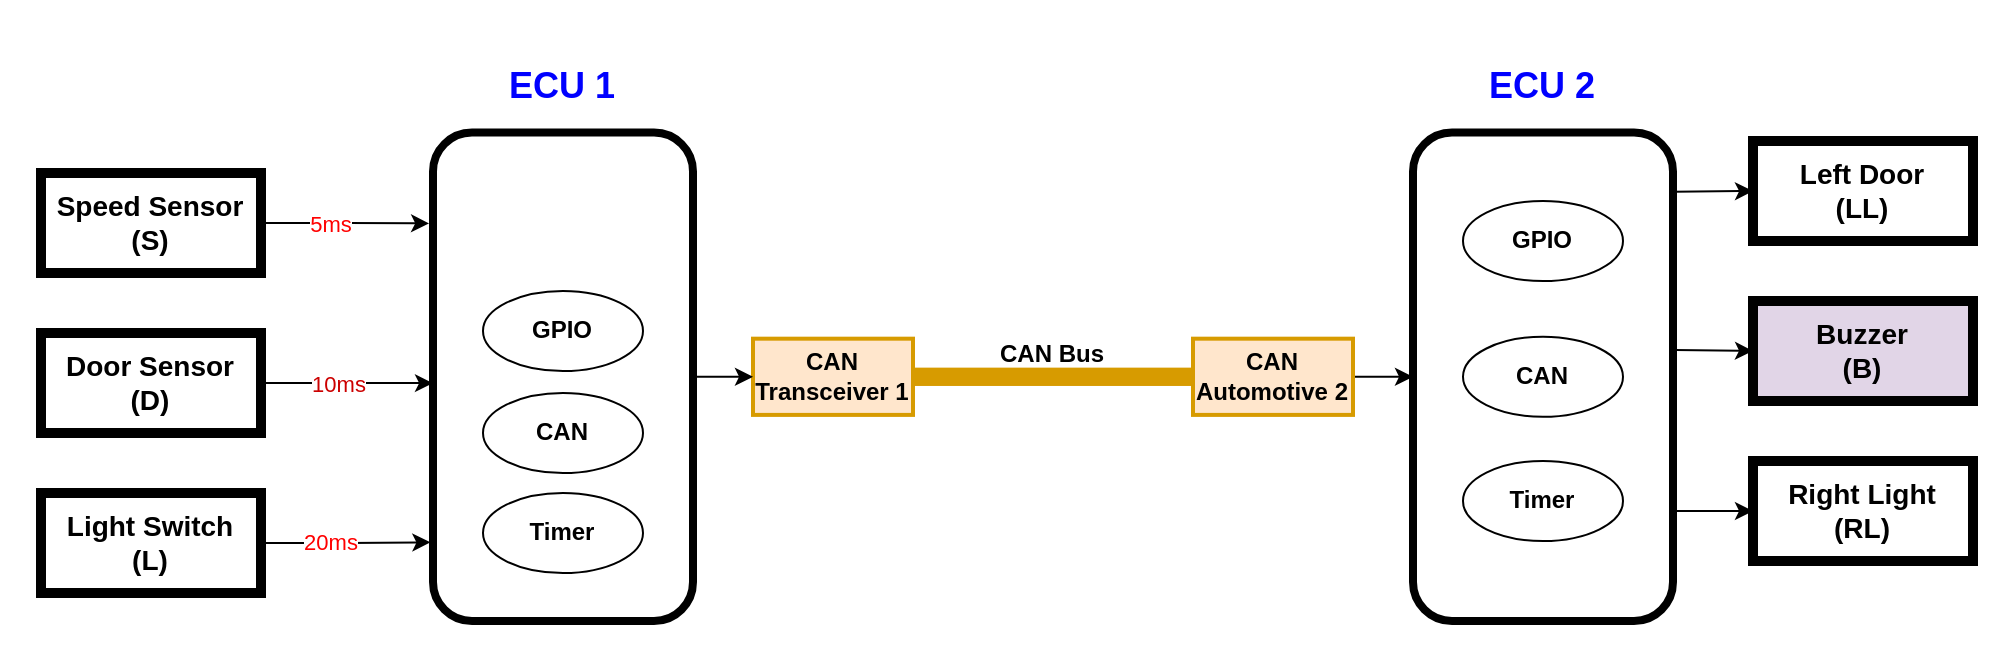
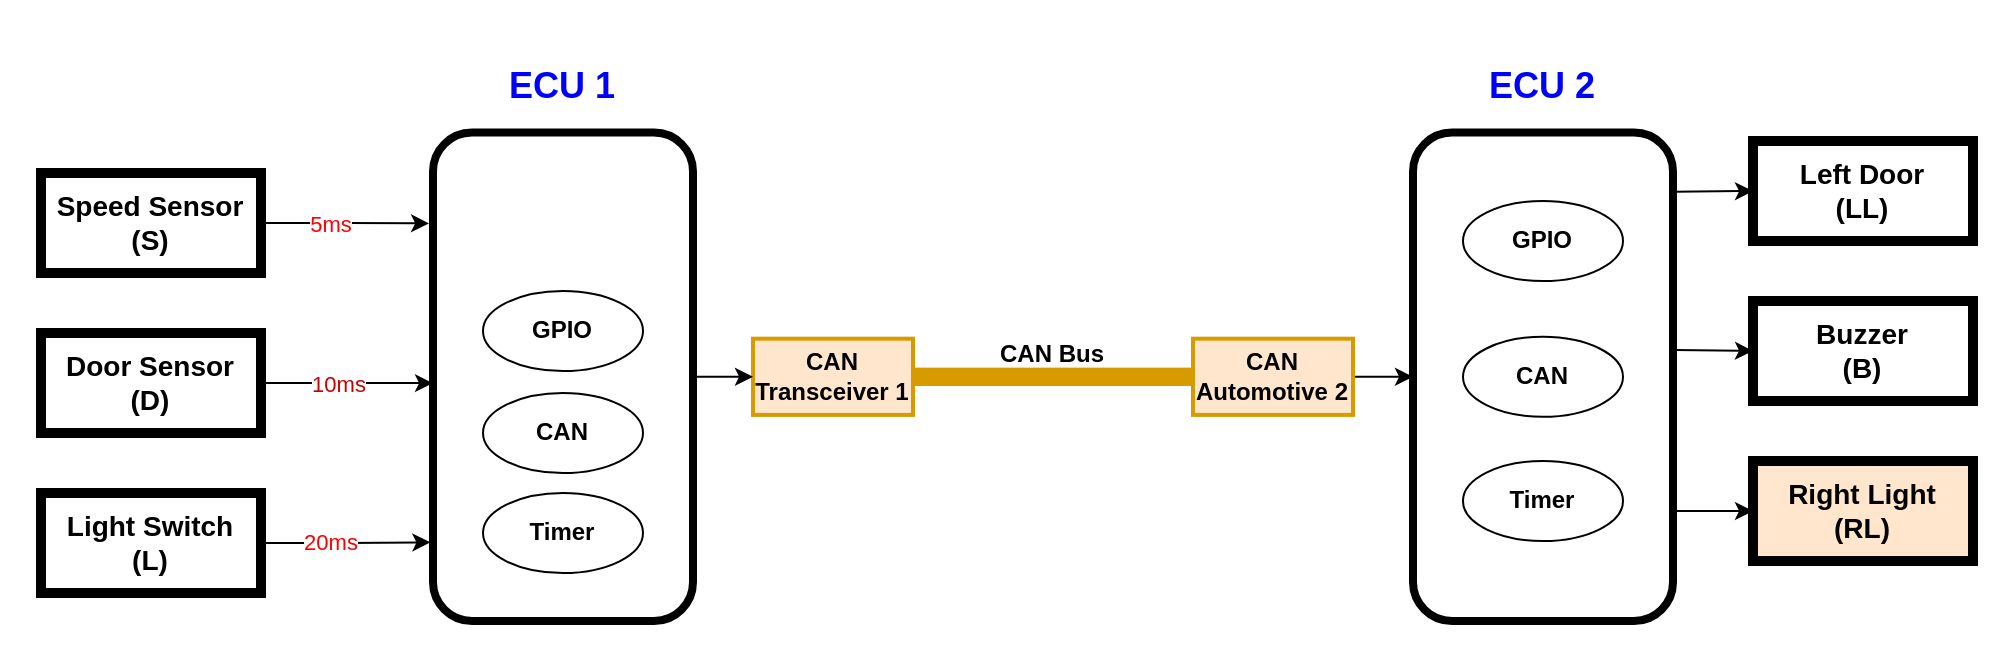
node "Buzzer (B)": fillcolor #e1d5e7 -> #ffffff
node "Right Light (RL)": fillcolor #ffffff -> #ffe6cc
